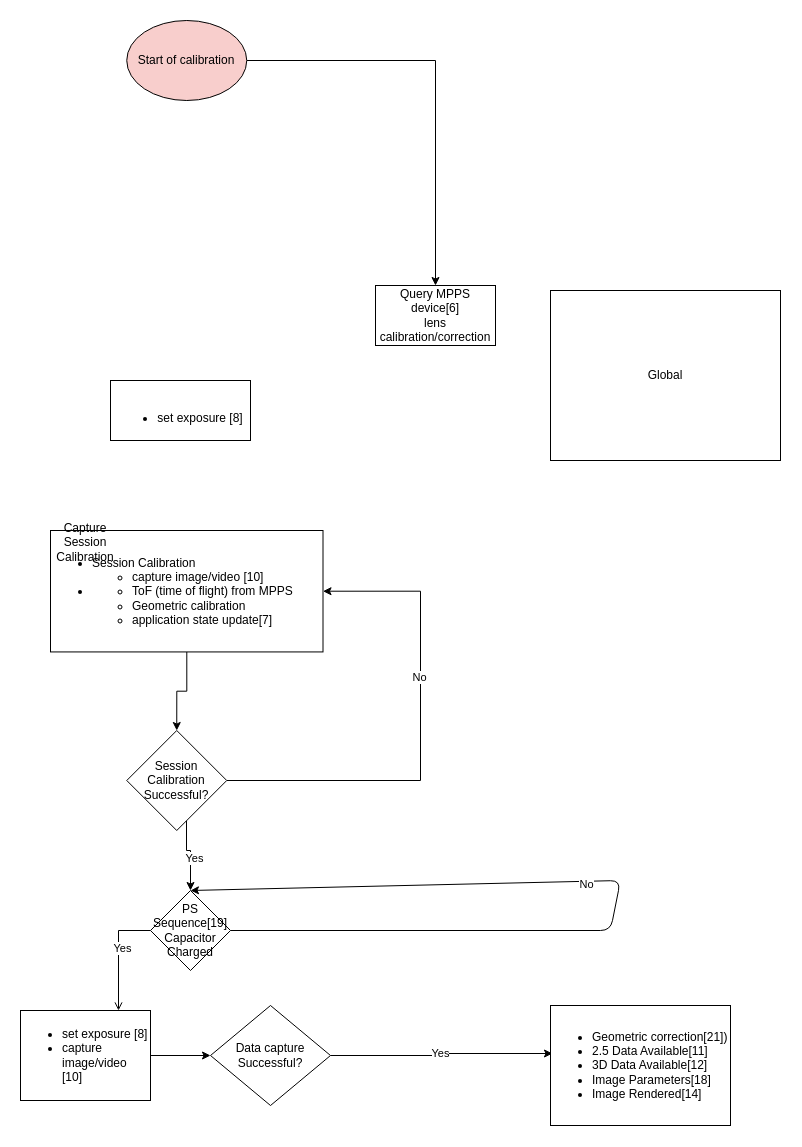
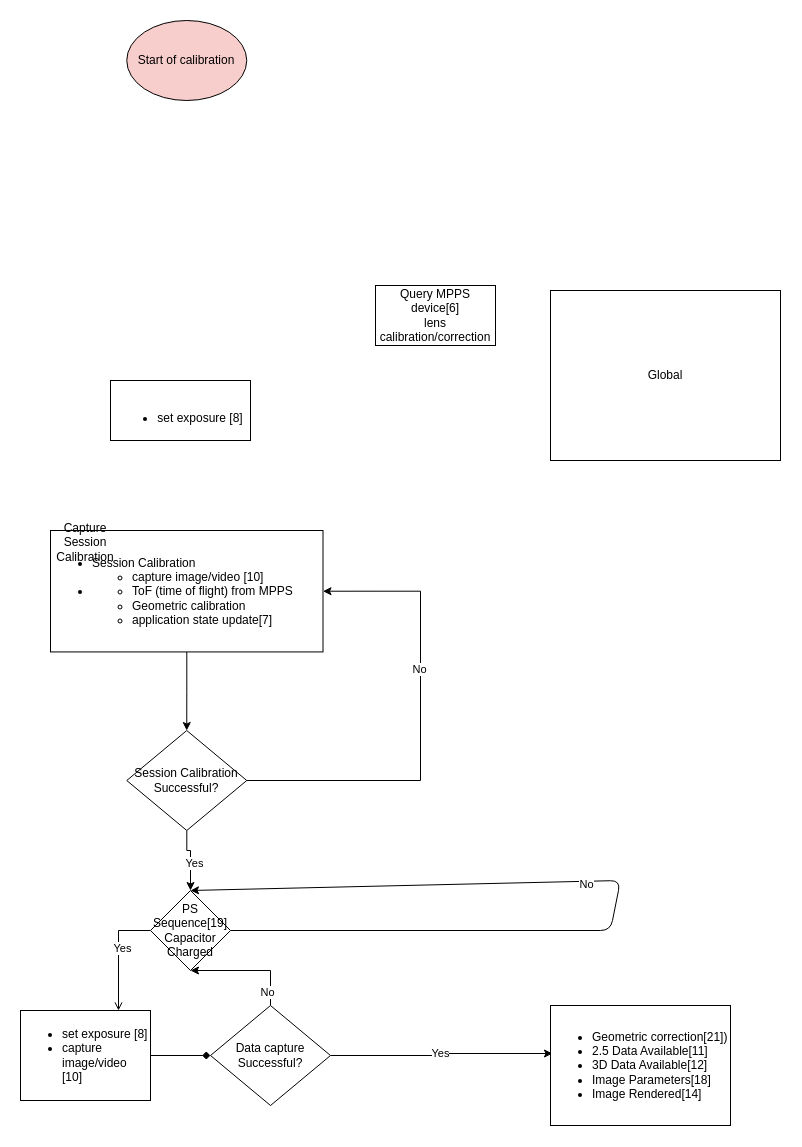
edge "Start of calibration" -> "Query MPPS device[6] lens calibration/correction": removed
node "Session Calibration Successful?": size 100x100 -> 120x100
edge "Data capture Successful?" -> "PS Sequence[19]Capacitor Charged": added, label "No"
edge "set exposure [8] capture image/video [10]" -> "Data capture Successful?": arrowhead classic -> diamond
